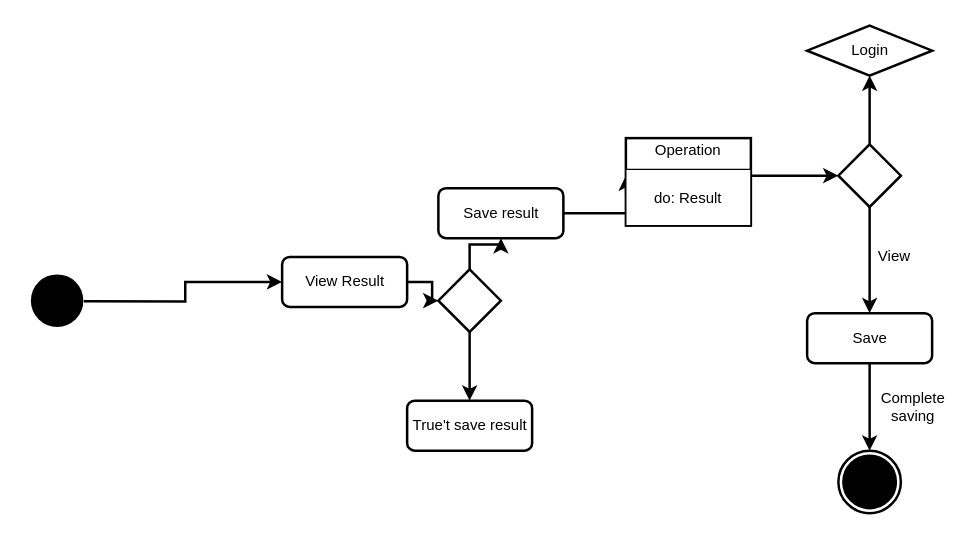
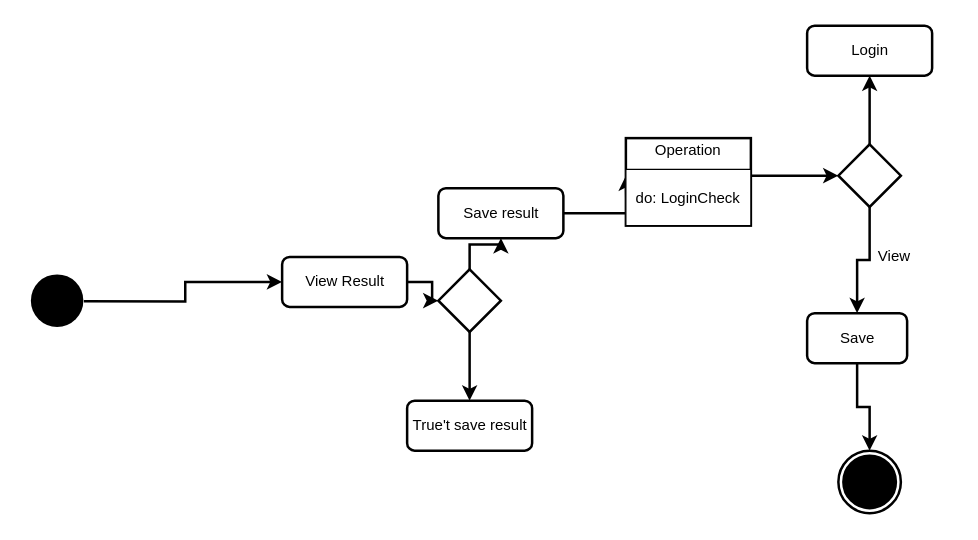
node "Login": shape diamond -> rounded rectangle
node "do: Result": label "do: Result" -> "do: LoginCheck"
node "Save": size 125x50 -> 100x50
node "Complete saving": removed
